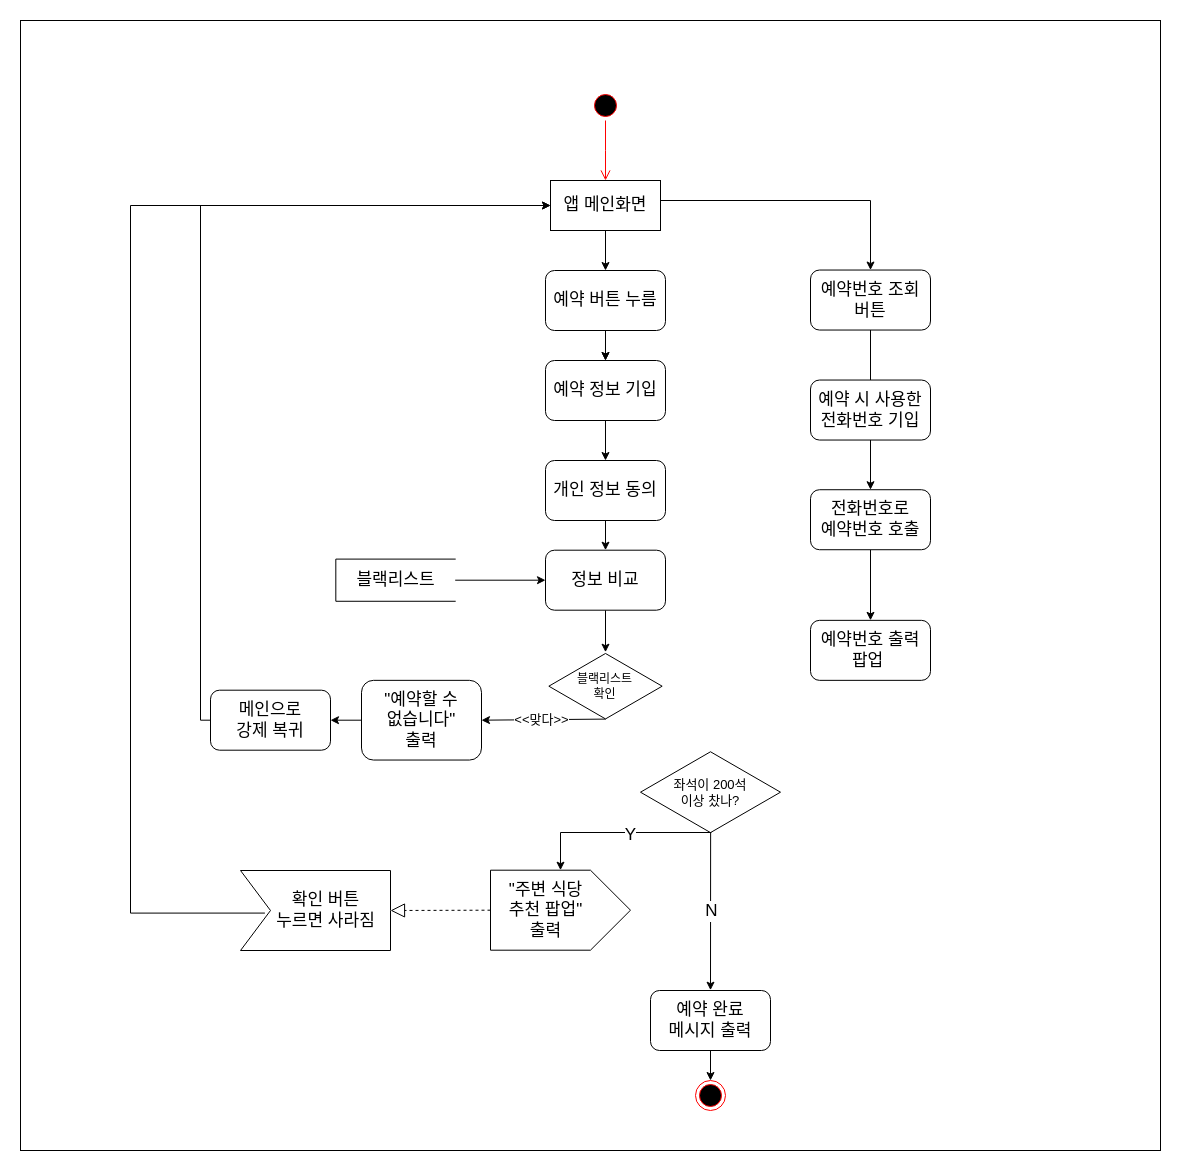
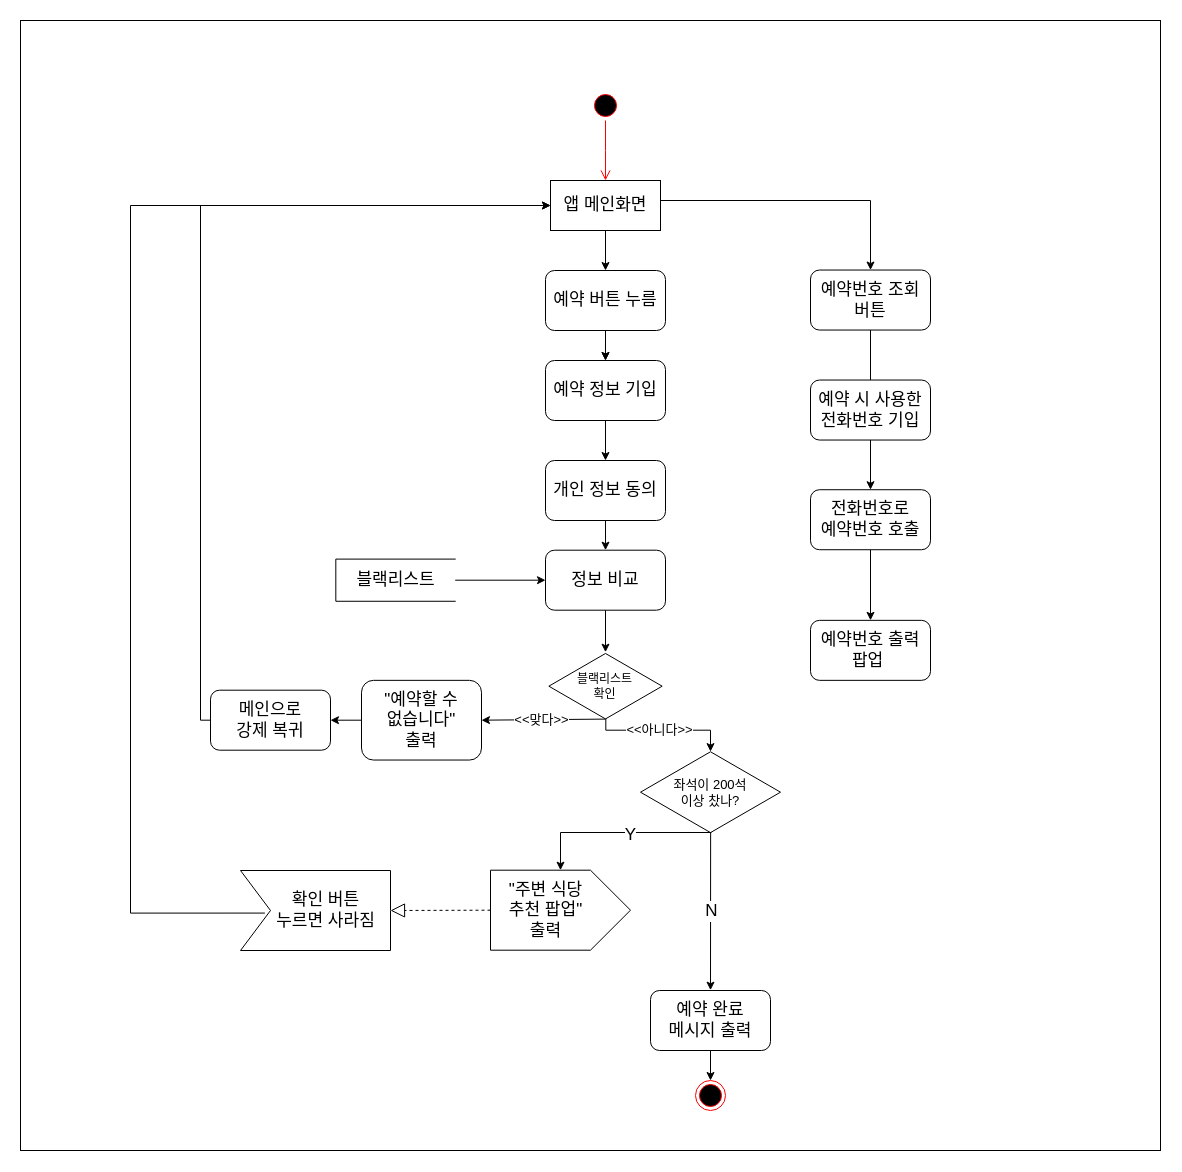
edge "블랙리스트 확인" -> "좌석이 200석이상 찼나?": added, label "<<아니다>>"
